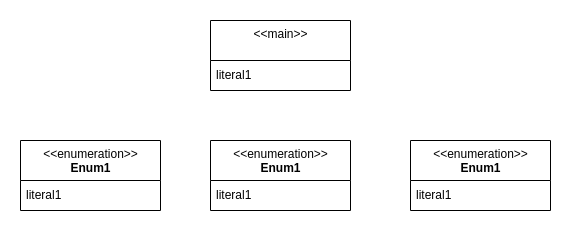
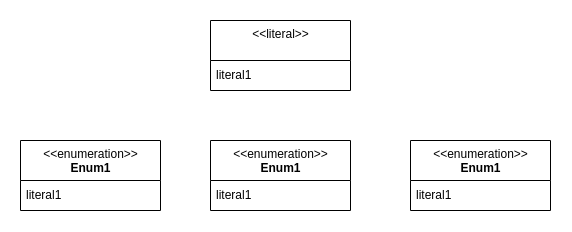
node "<<main>>": label "<<main>>" -> "<<literal>>"
